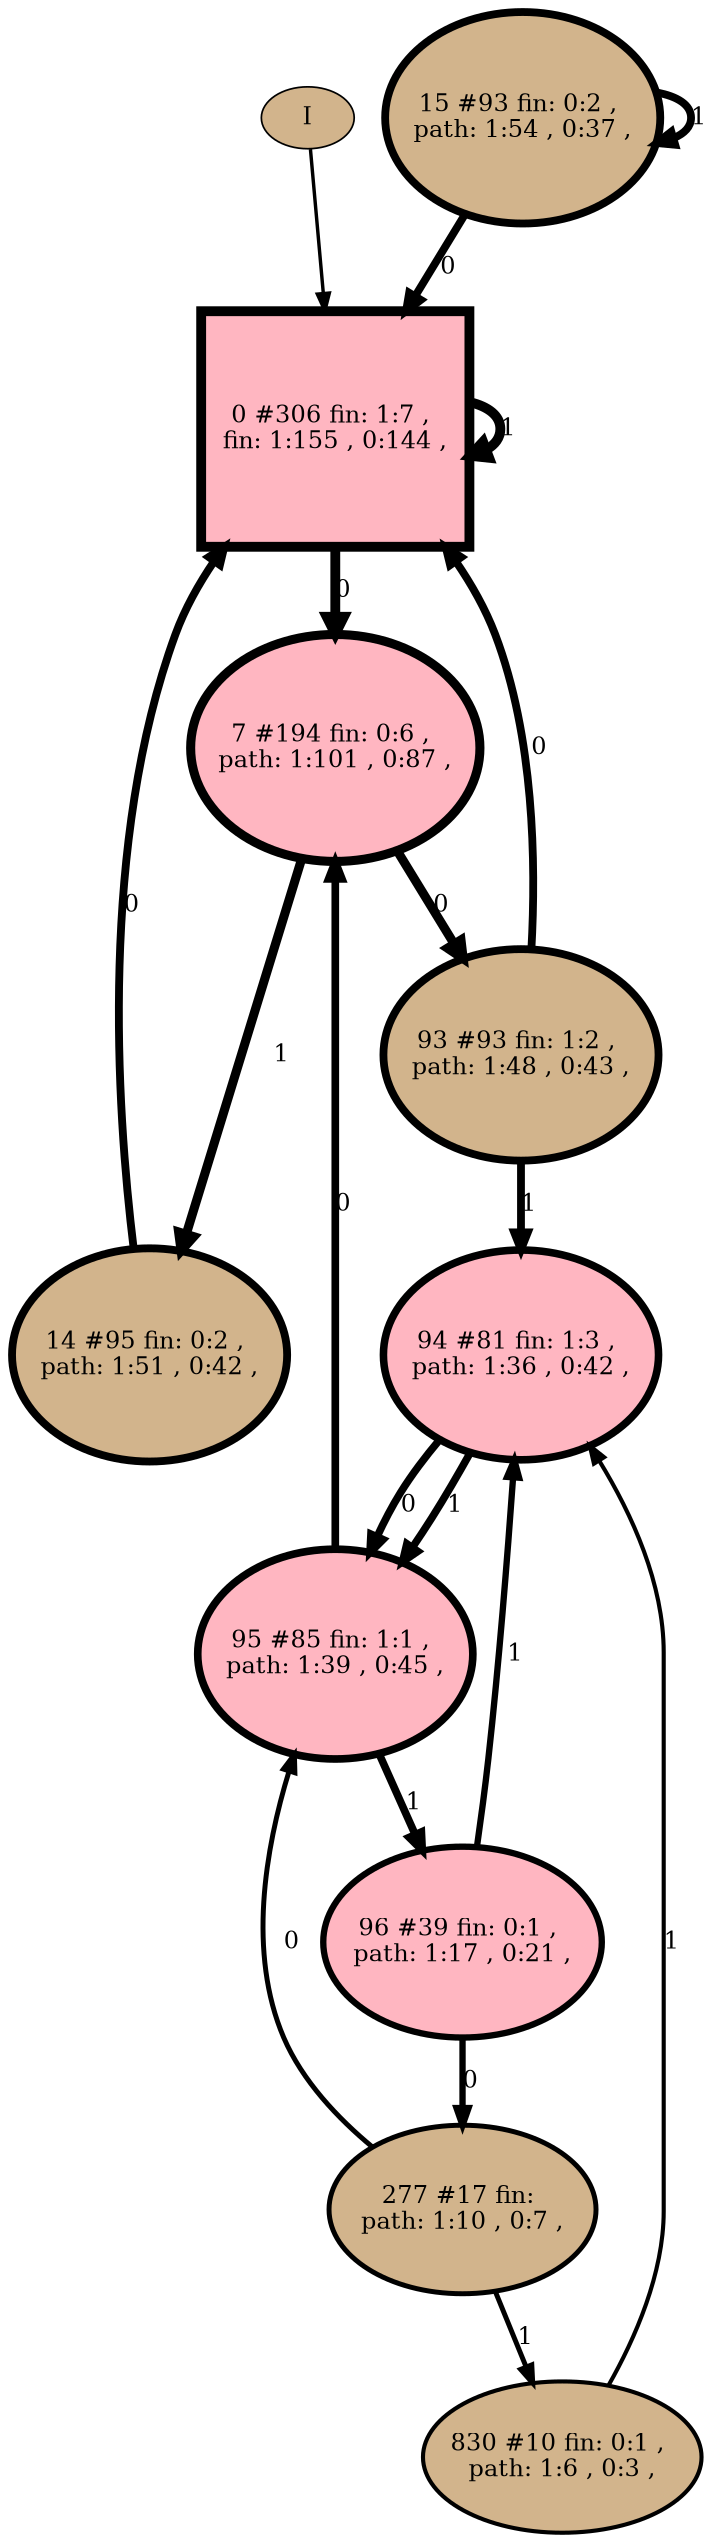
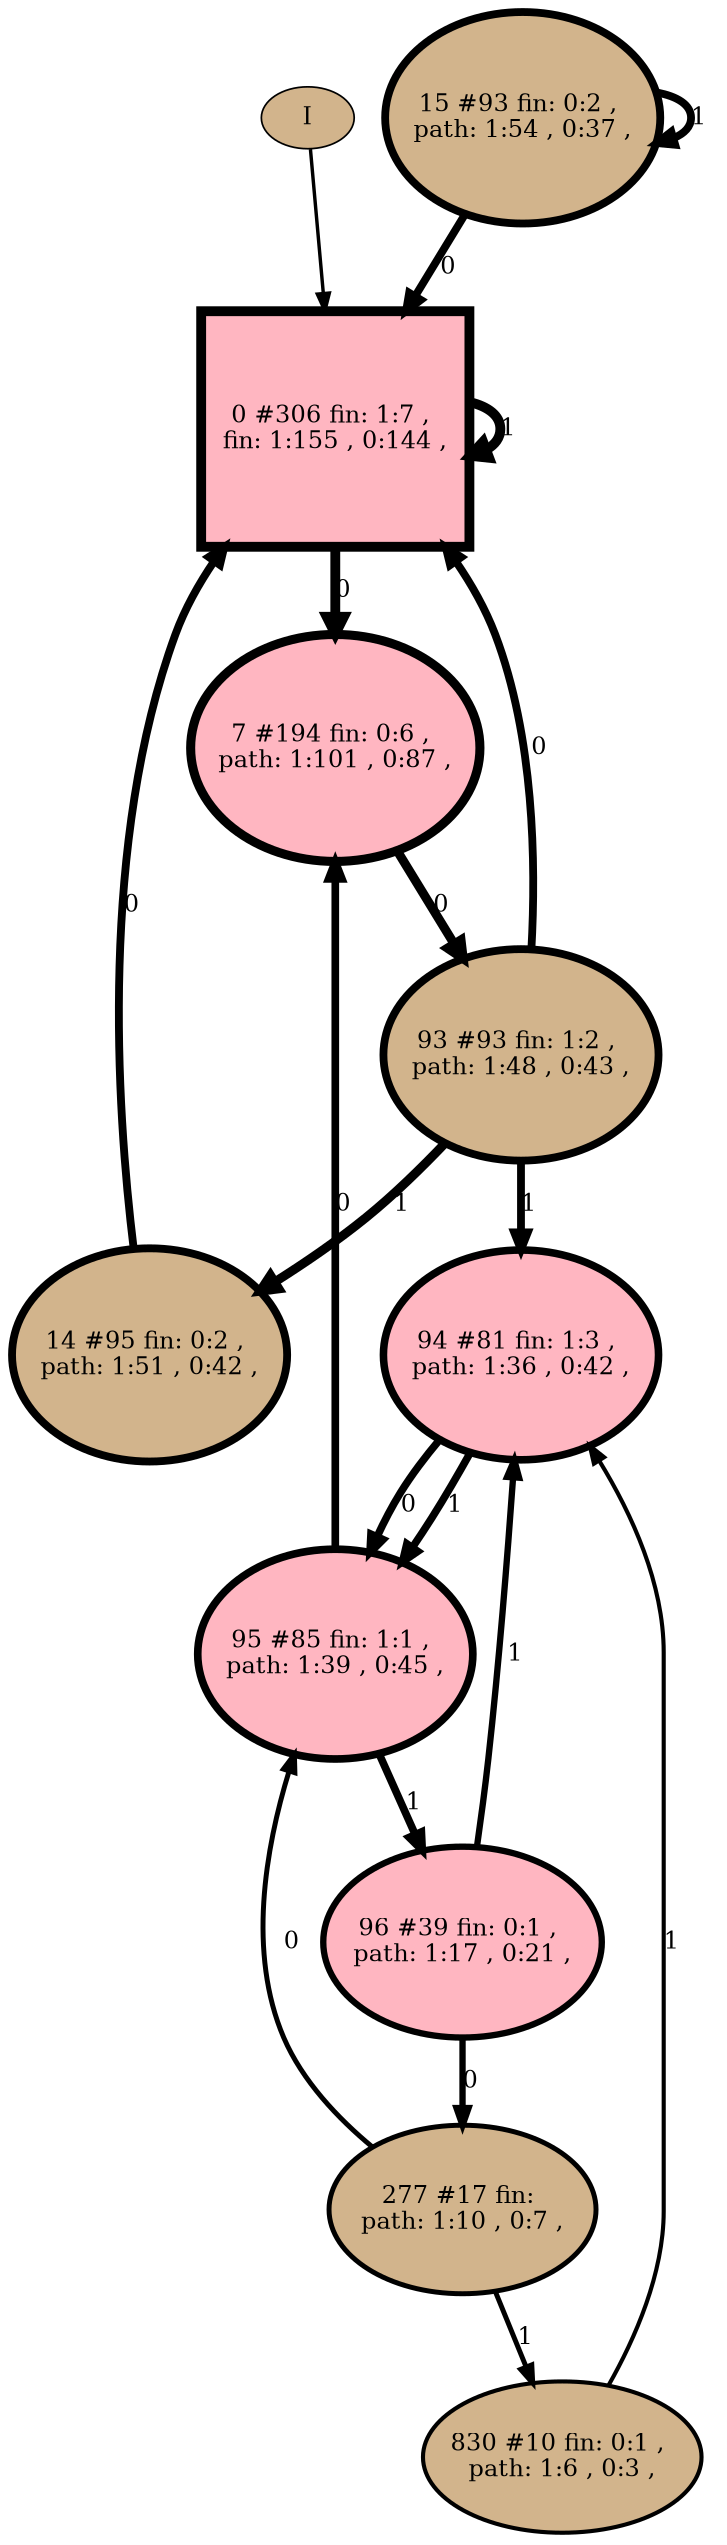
edge "7 #194 fin: 0:6 , path: 1:101 , 0:87 ," -> "14 #95 fin: 0:2 , path: 1:51 , 0:42 ,": now "93 #93 fin: 1:2 , path: 1:48 , 0:43 ," -> "14 #95 fin: 0:2 , path: 1:51 , 0:42 ,"
